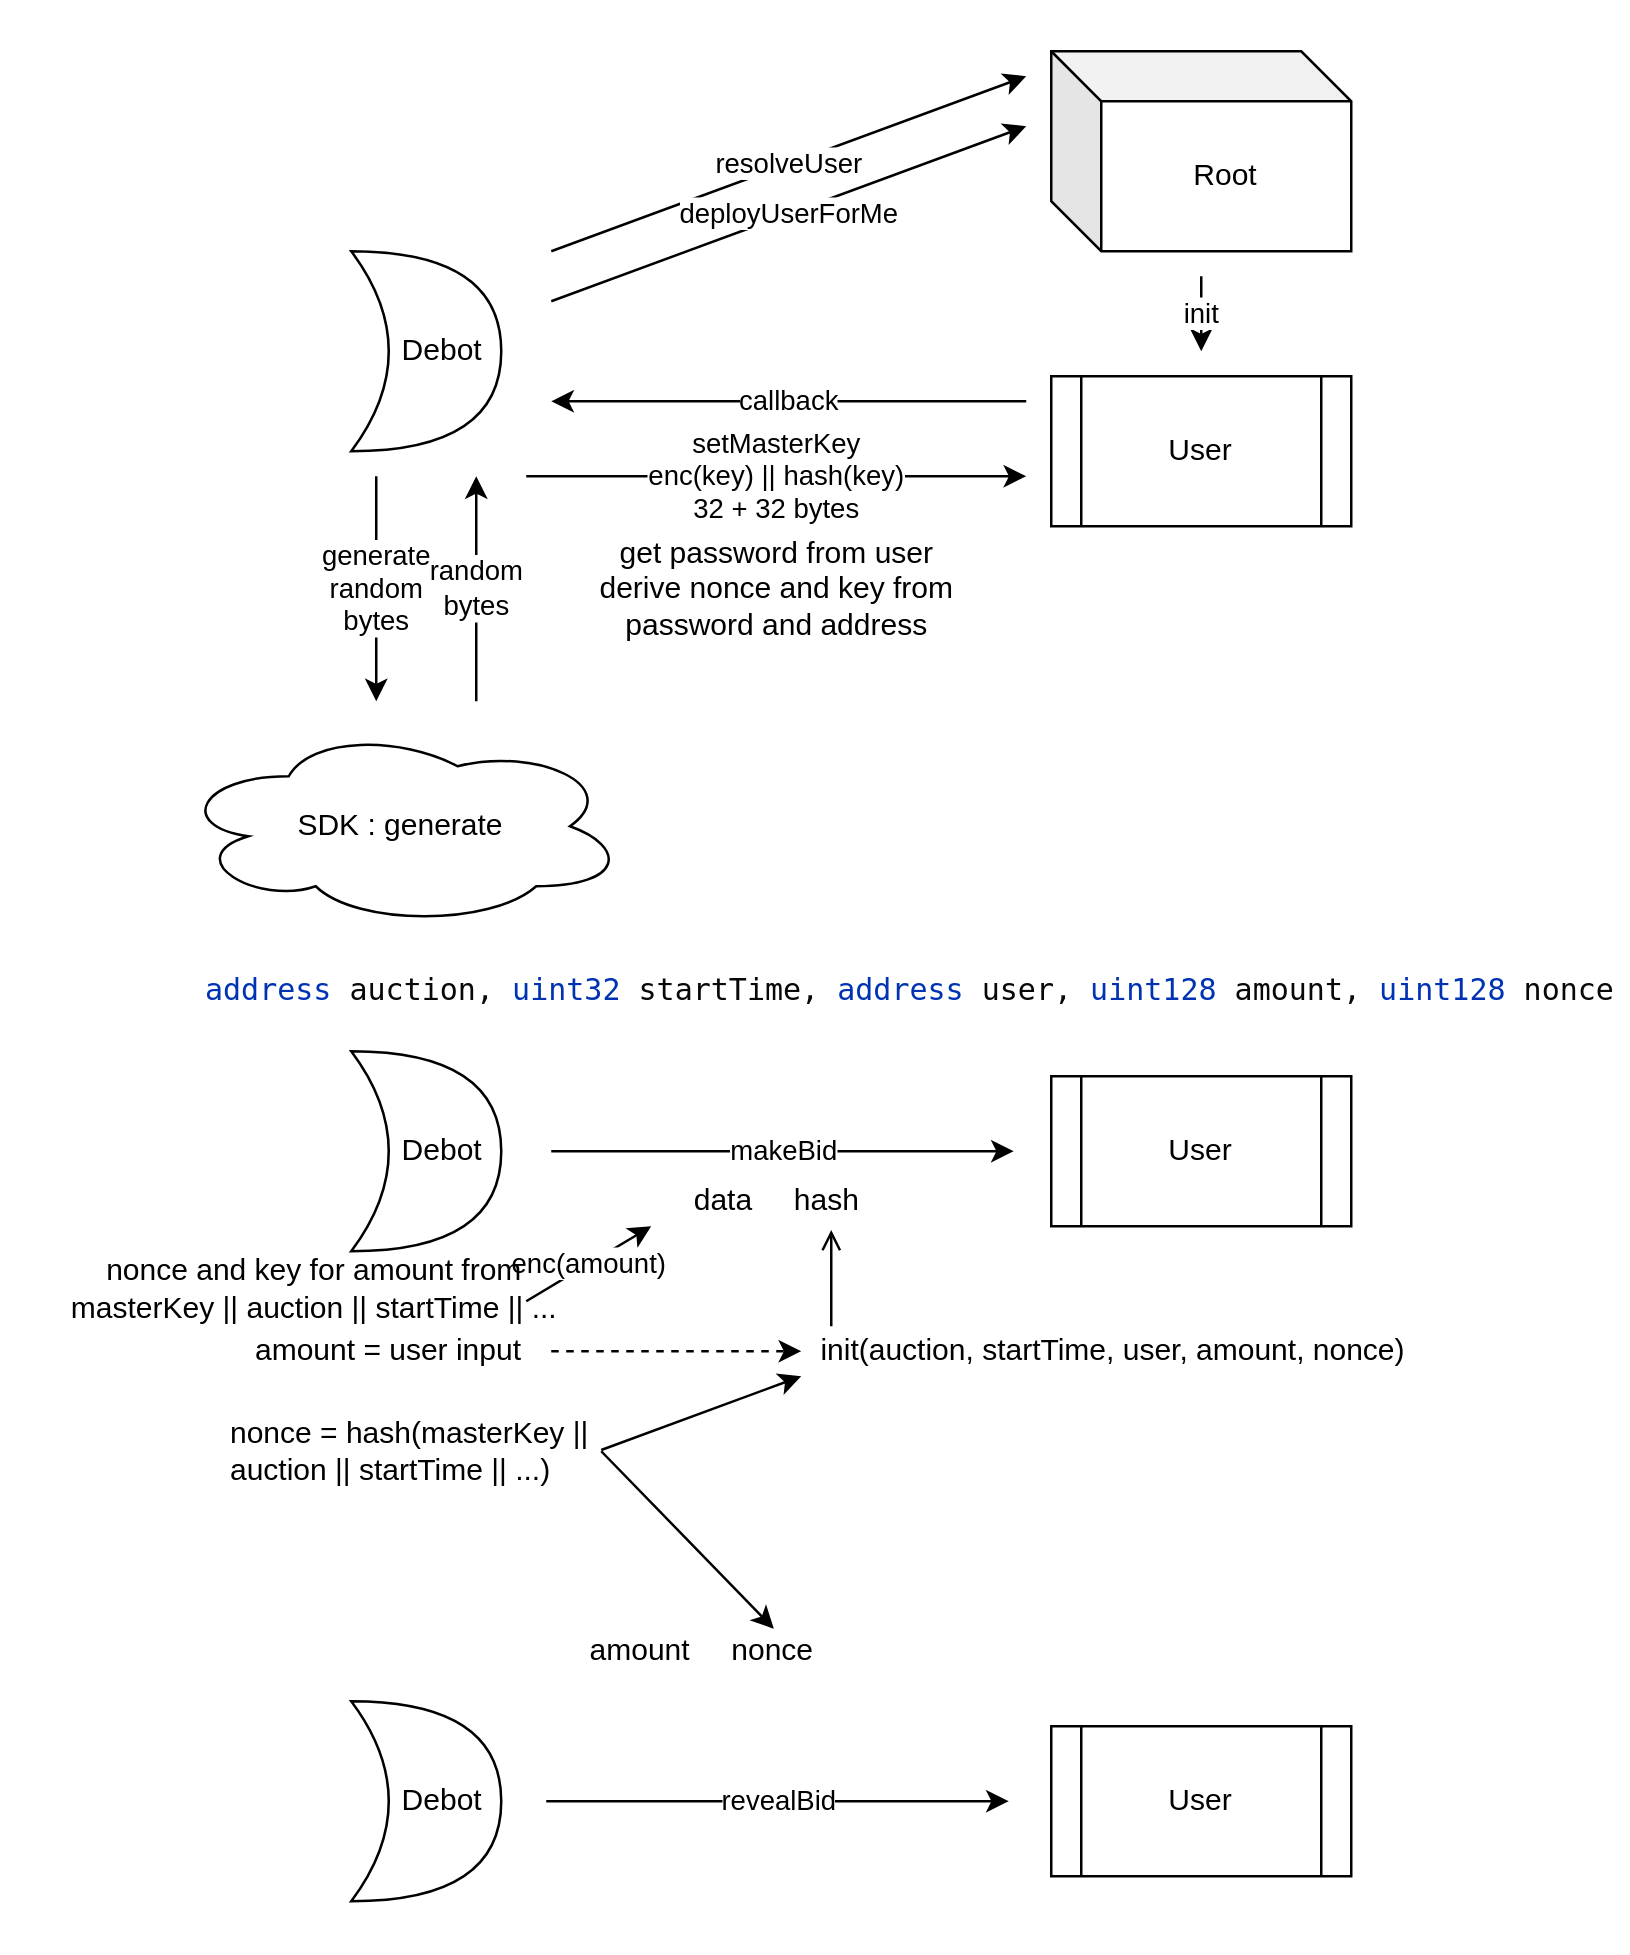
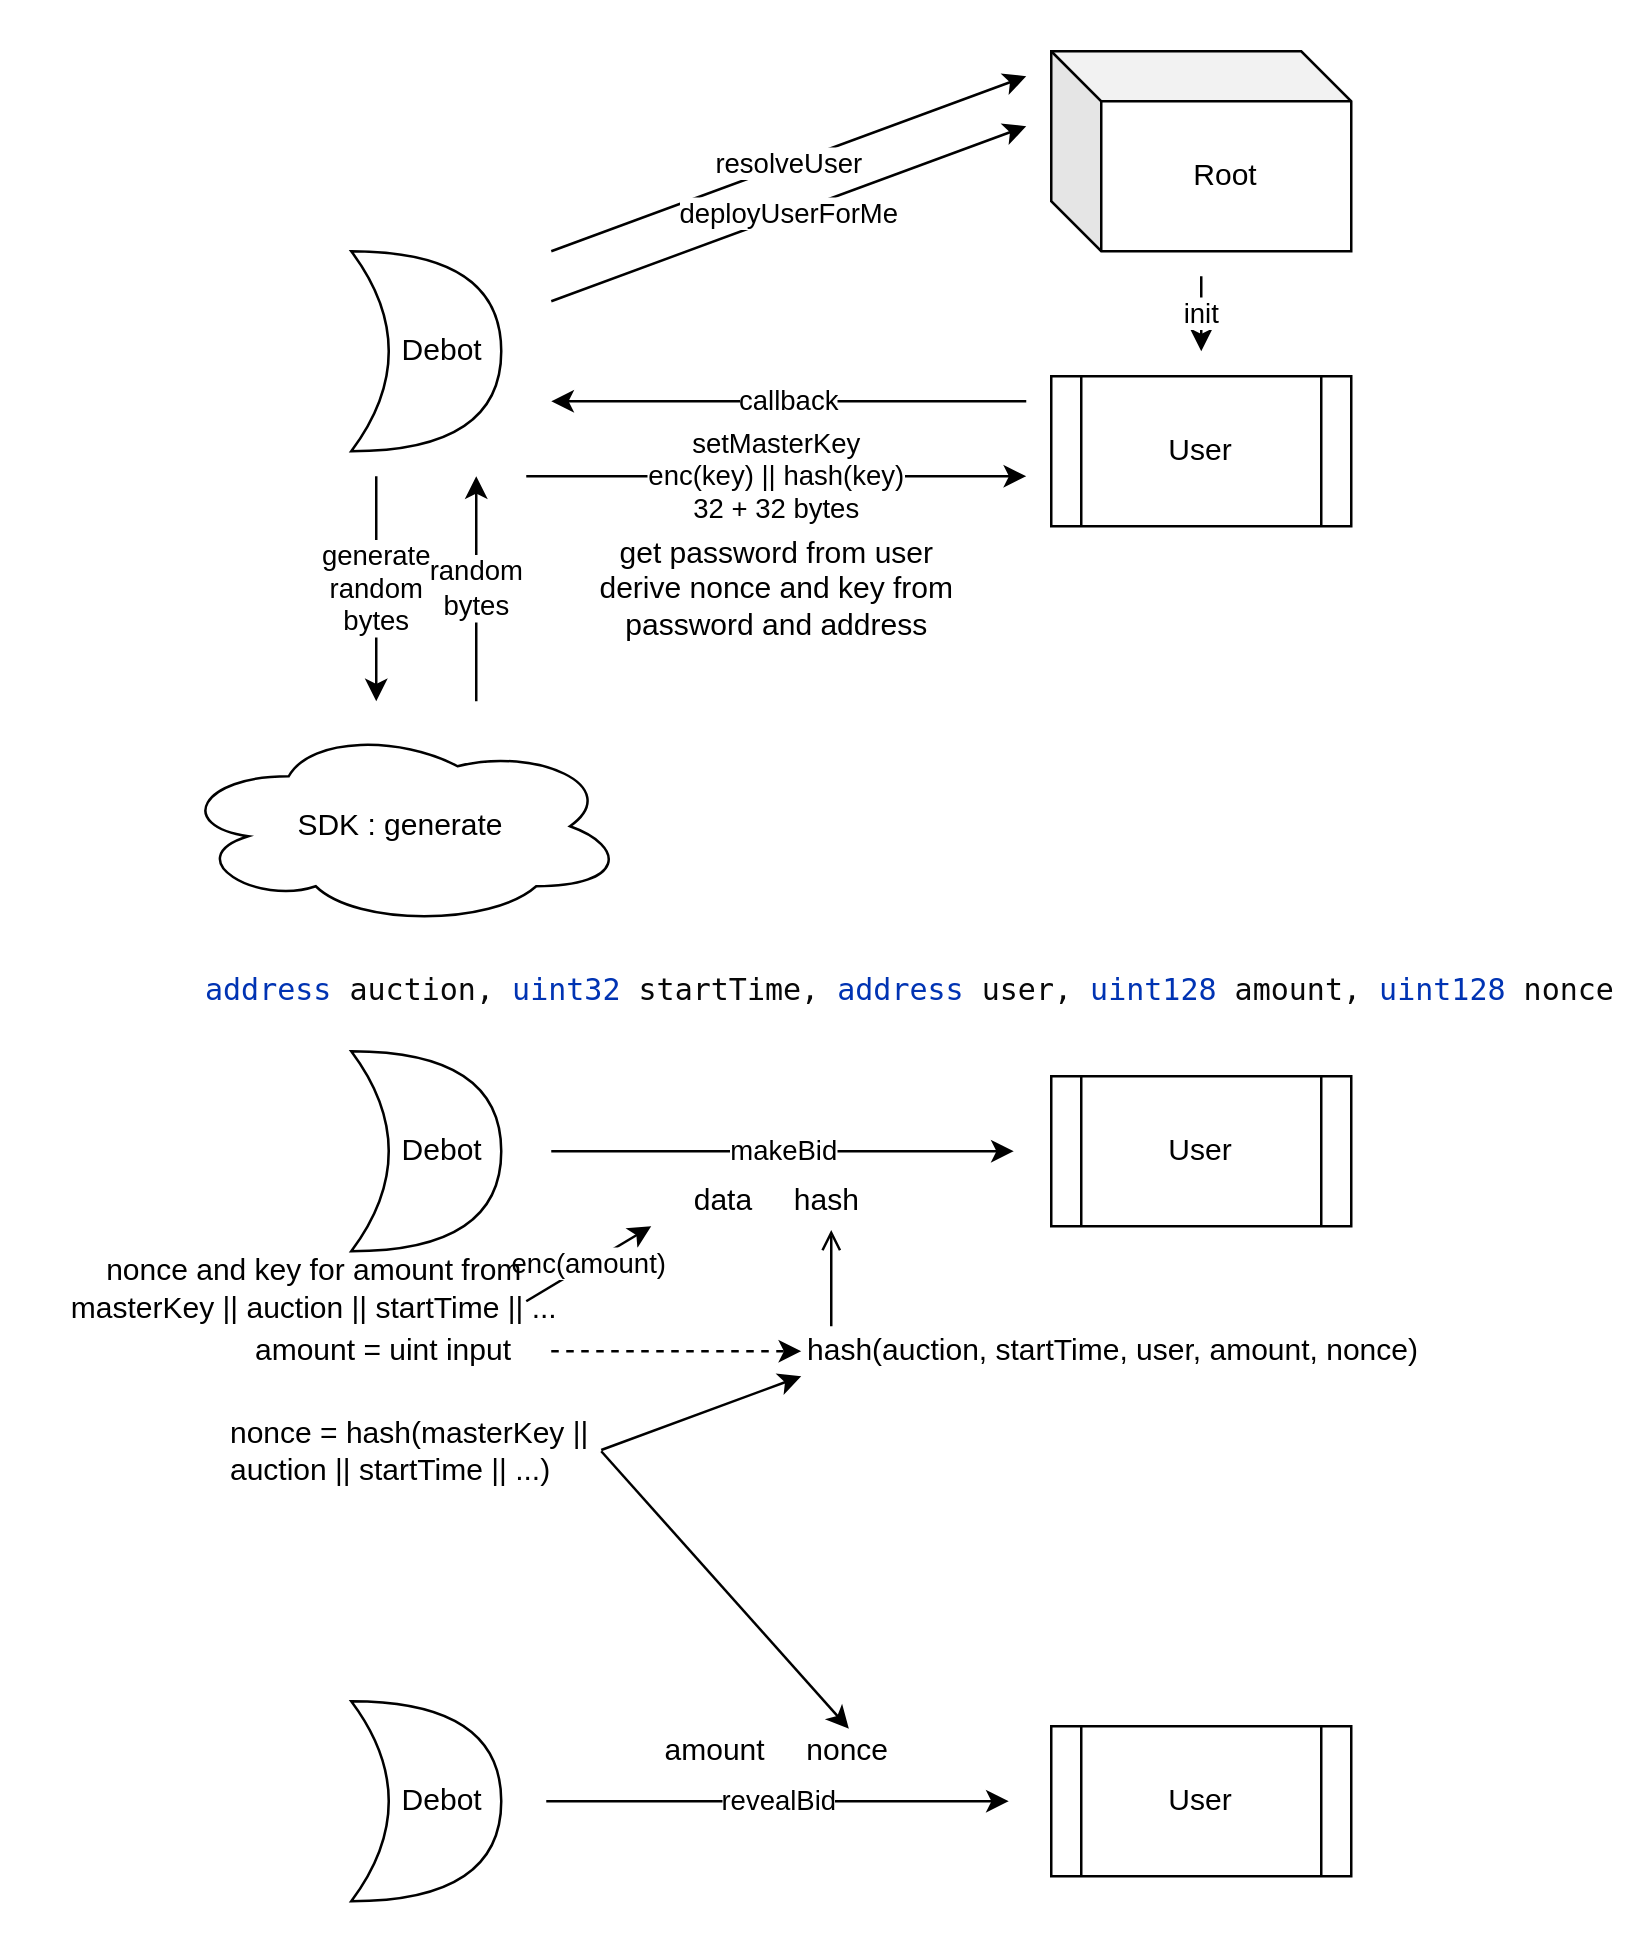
node "amount = user input": label "amount = user input" -> "amount = uint input"
node "init(auction, startTime, user, amount, nonce)": label "init(auction, startTime, user, amount, nonce)" -> "hash(auction, startTime, user, amount, nonce)"
node "amount nonce": moved (701, 1651) -> (776, 1751)
